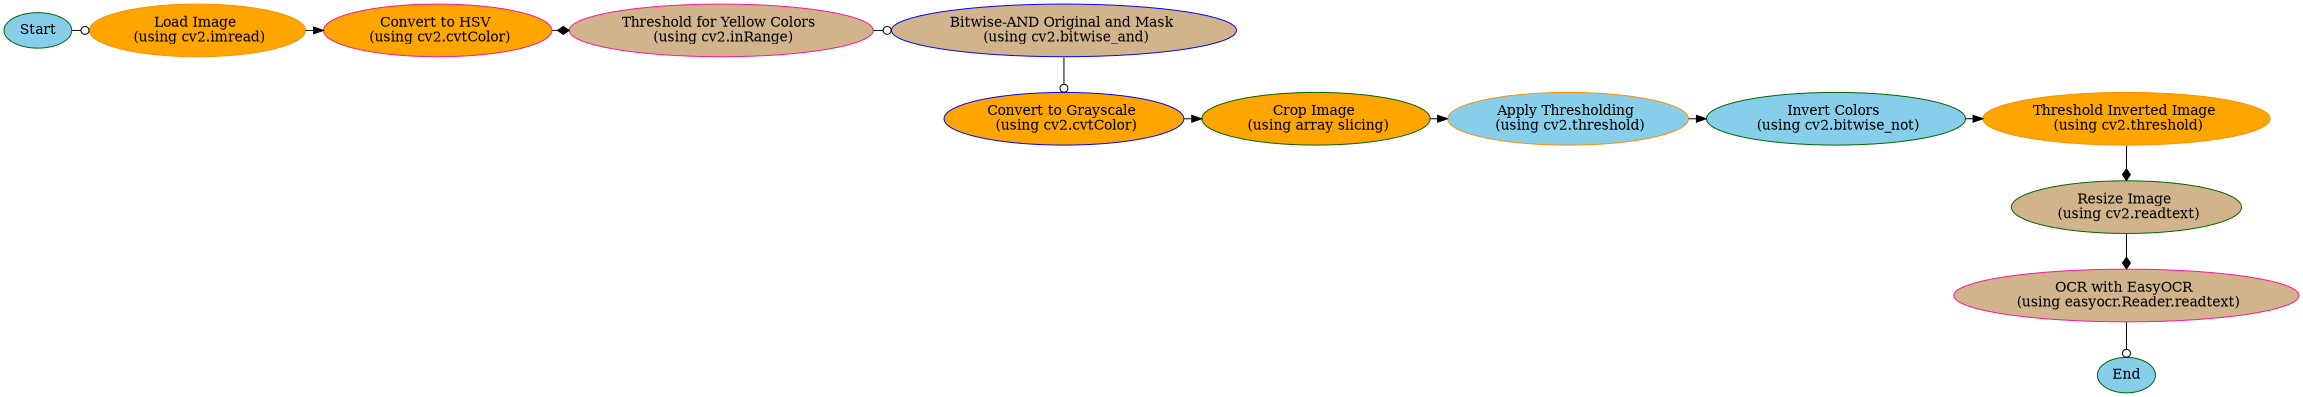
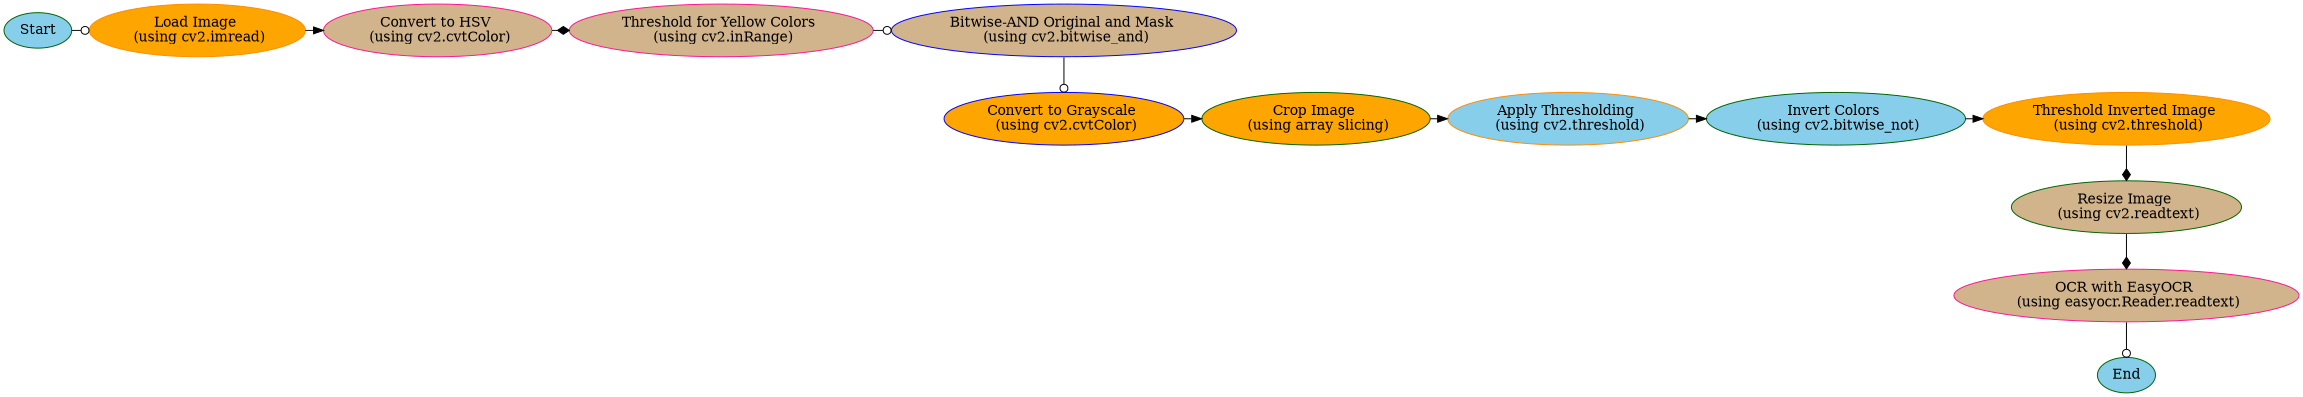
node "Convert to HSV (using cv2.cvtColor)": fillcolor orange -> tan
